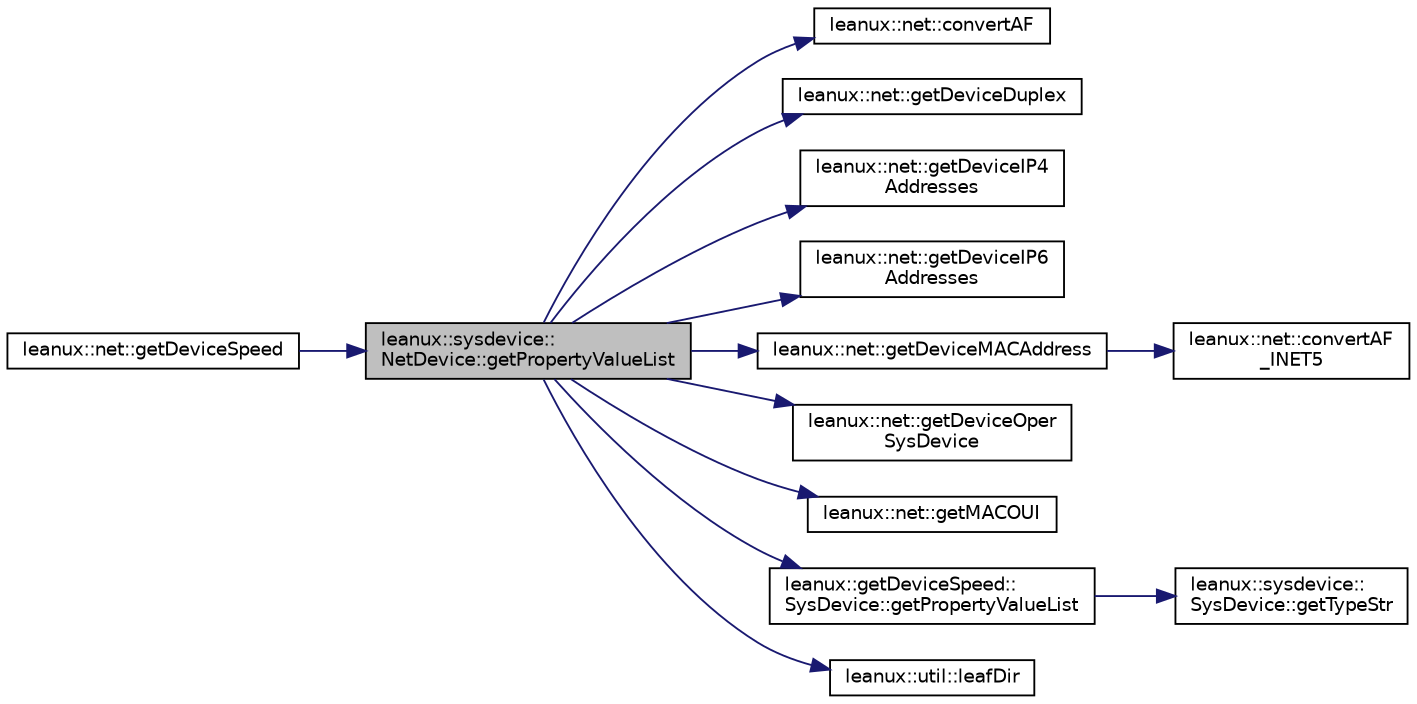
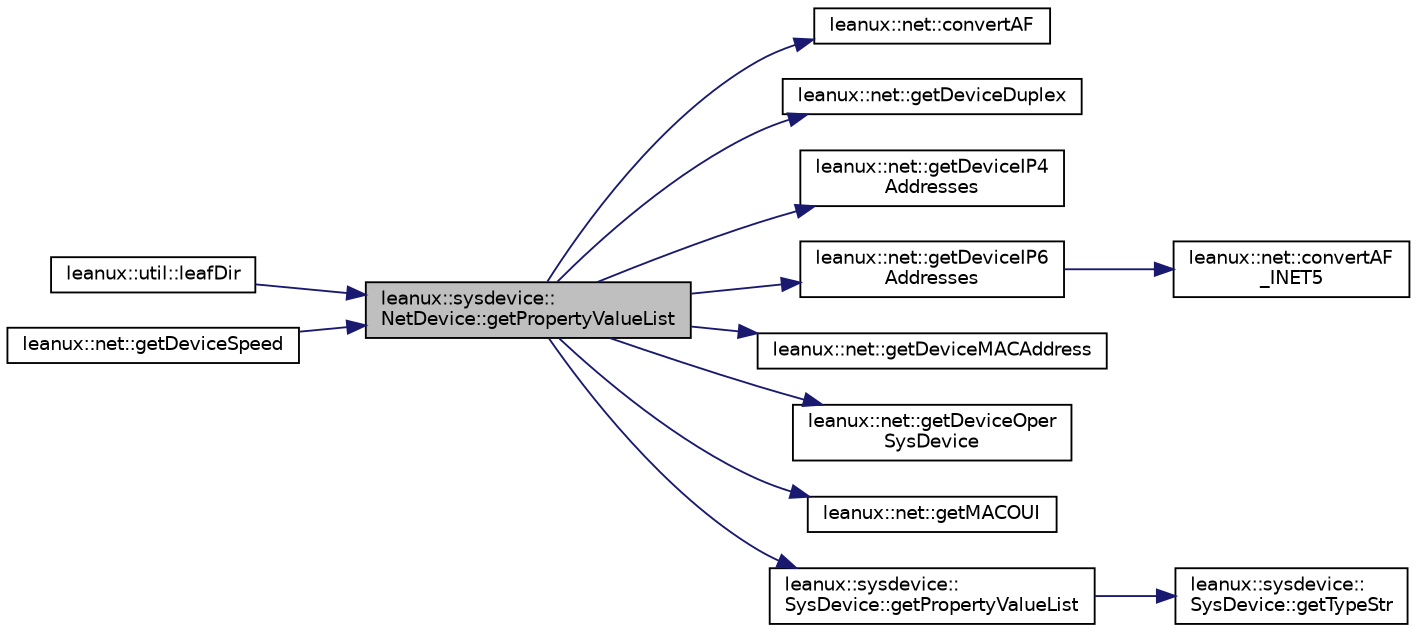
edge "leanux::net::getDeviceMACAddress" -> "leanux::net::convertAF _INET5": now "leanux::net::getDeviceIP6 Addresses" -> "leanux::net::convertAF _INET5"
edge "leanux::sysdevice:: NetDevice::getPropertyValueList" -> "leanux::util::leafDir": reversed
node "leanux::getDeviceSpeed:: SysDevice::getPropertyValueList": label "leanux::getDeviceSpeed:: SysDevice::getPropertyValueList" -> "leanux::sysdevice:: SysDevice::getPropertyValueList"
